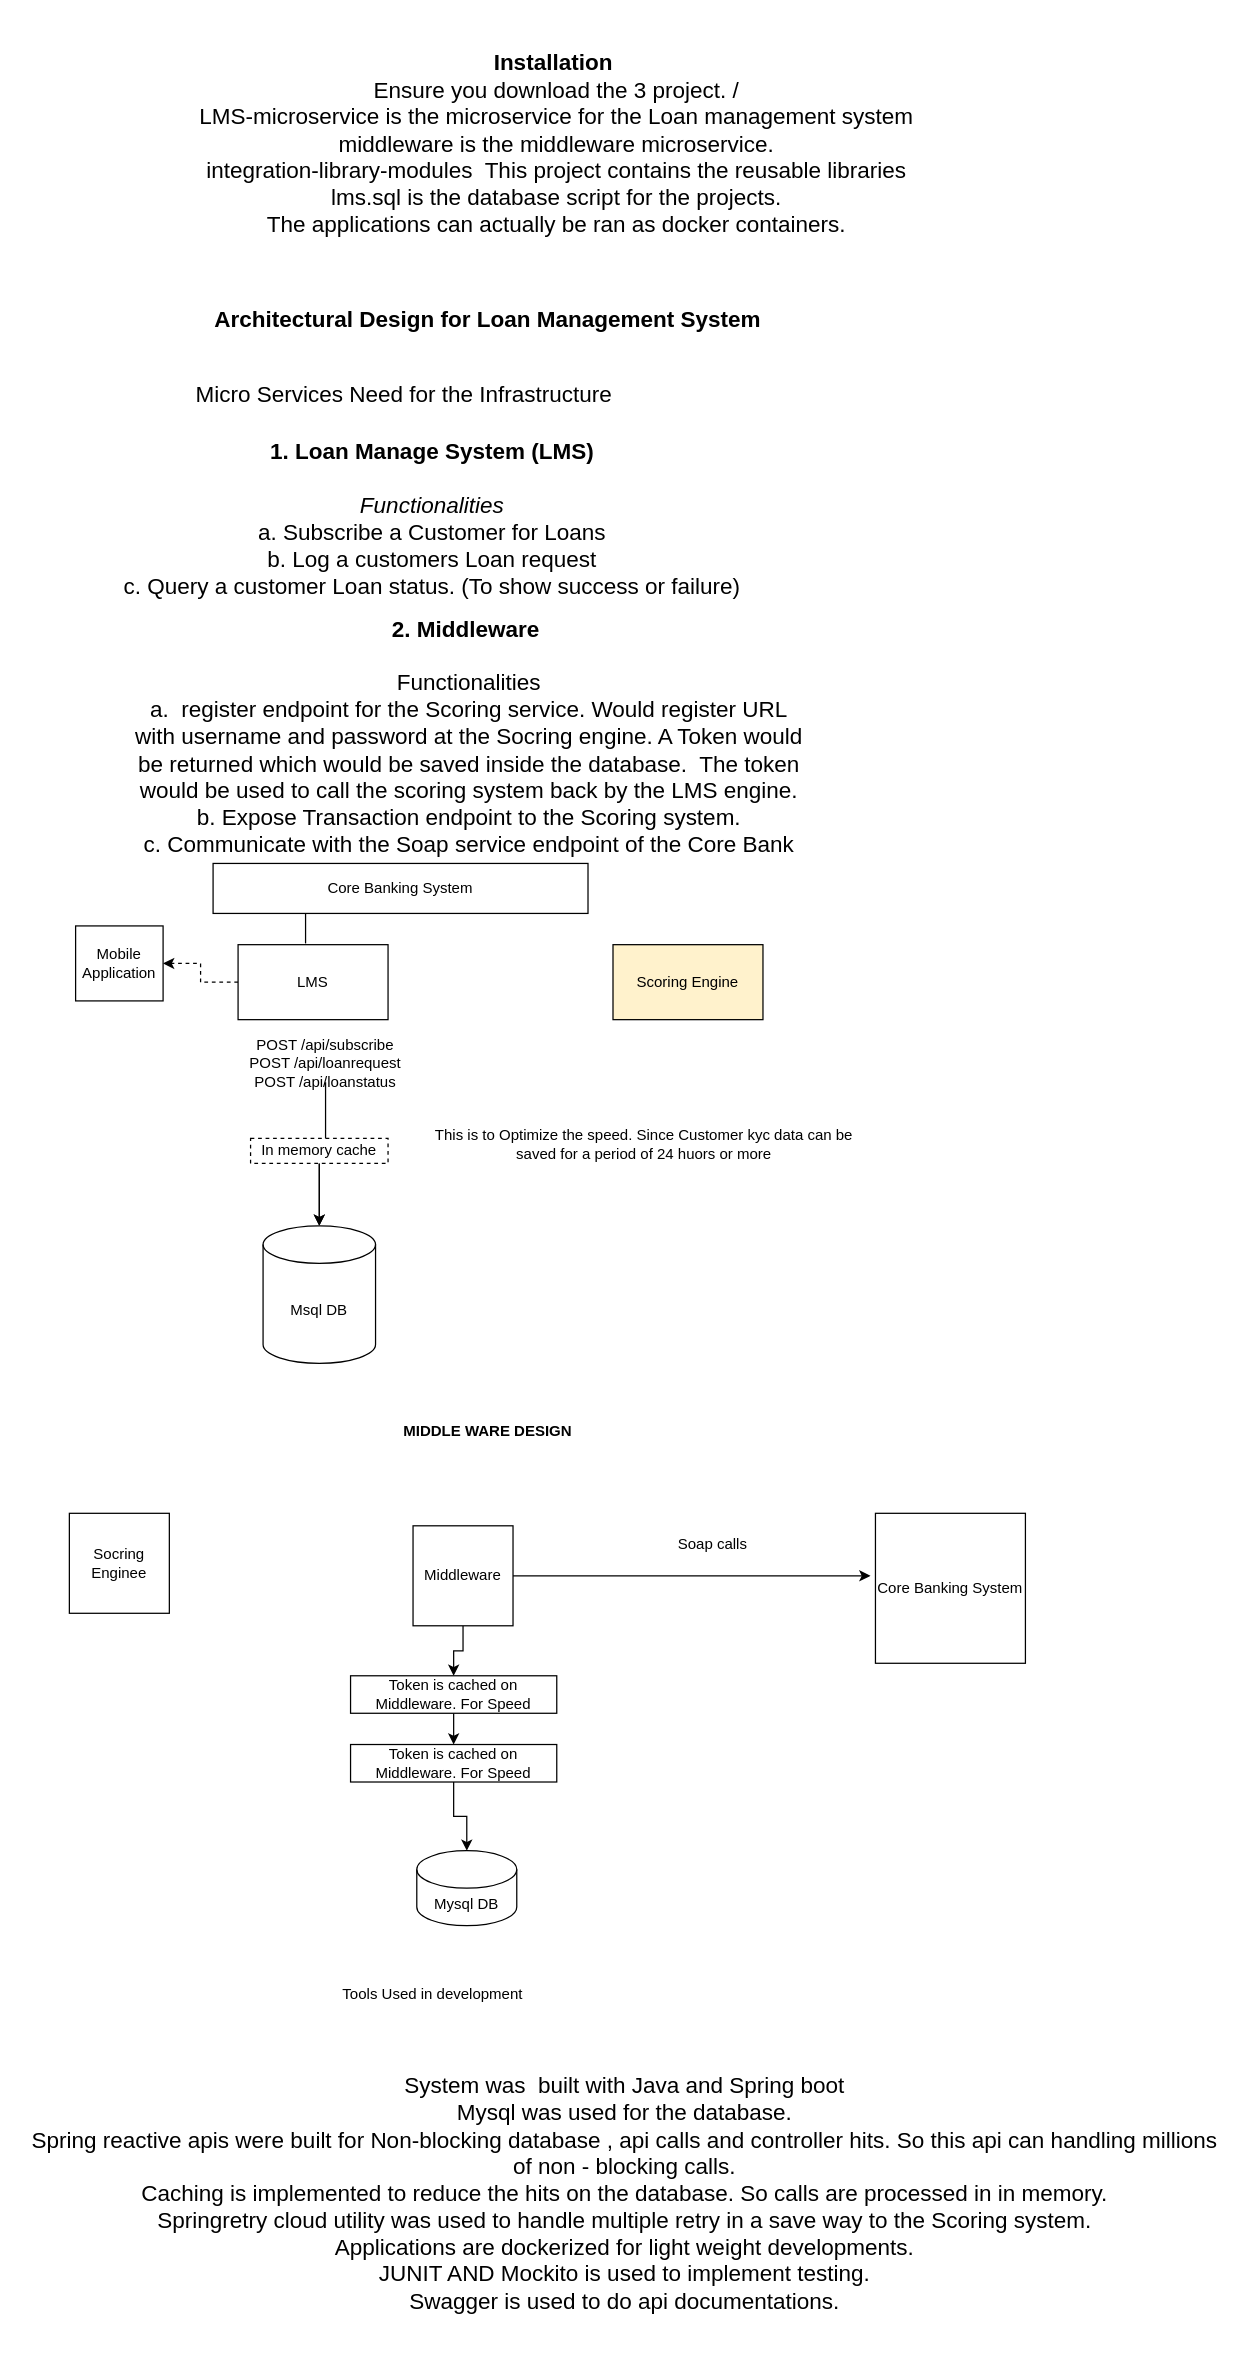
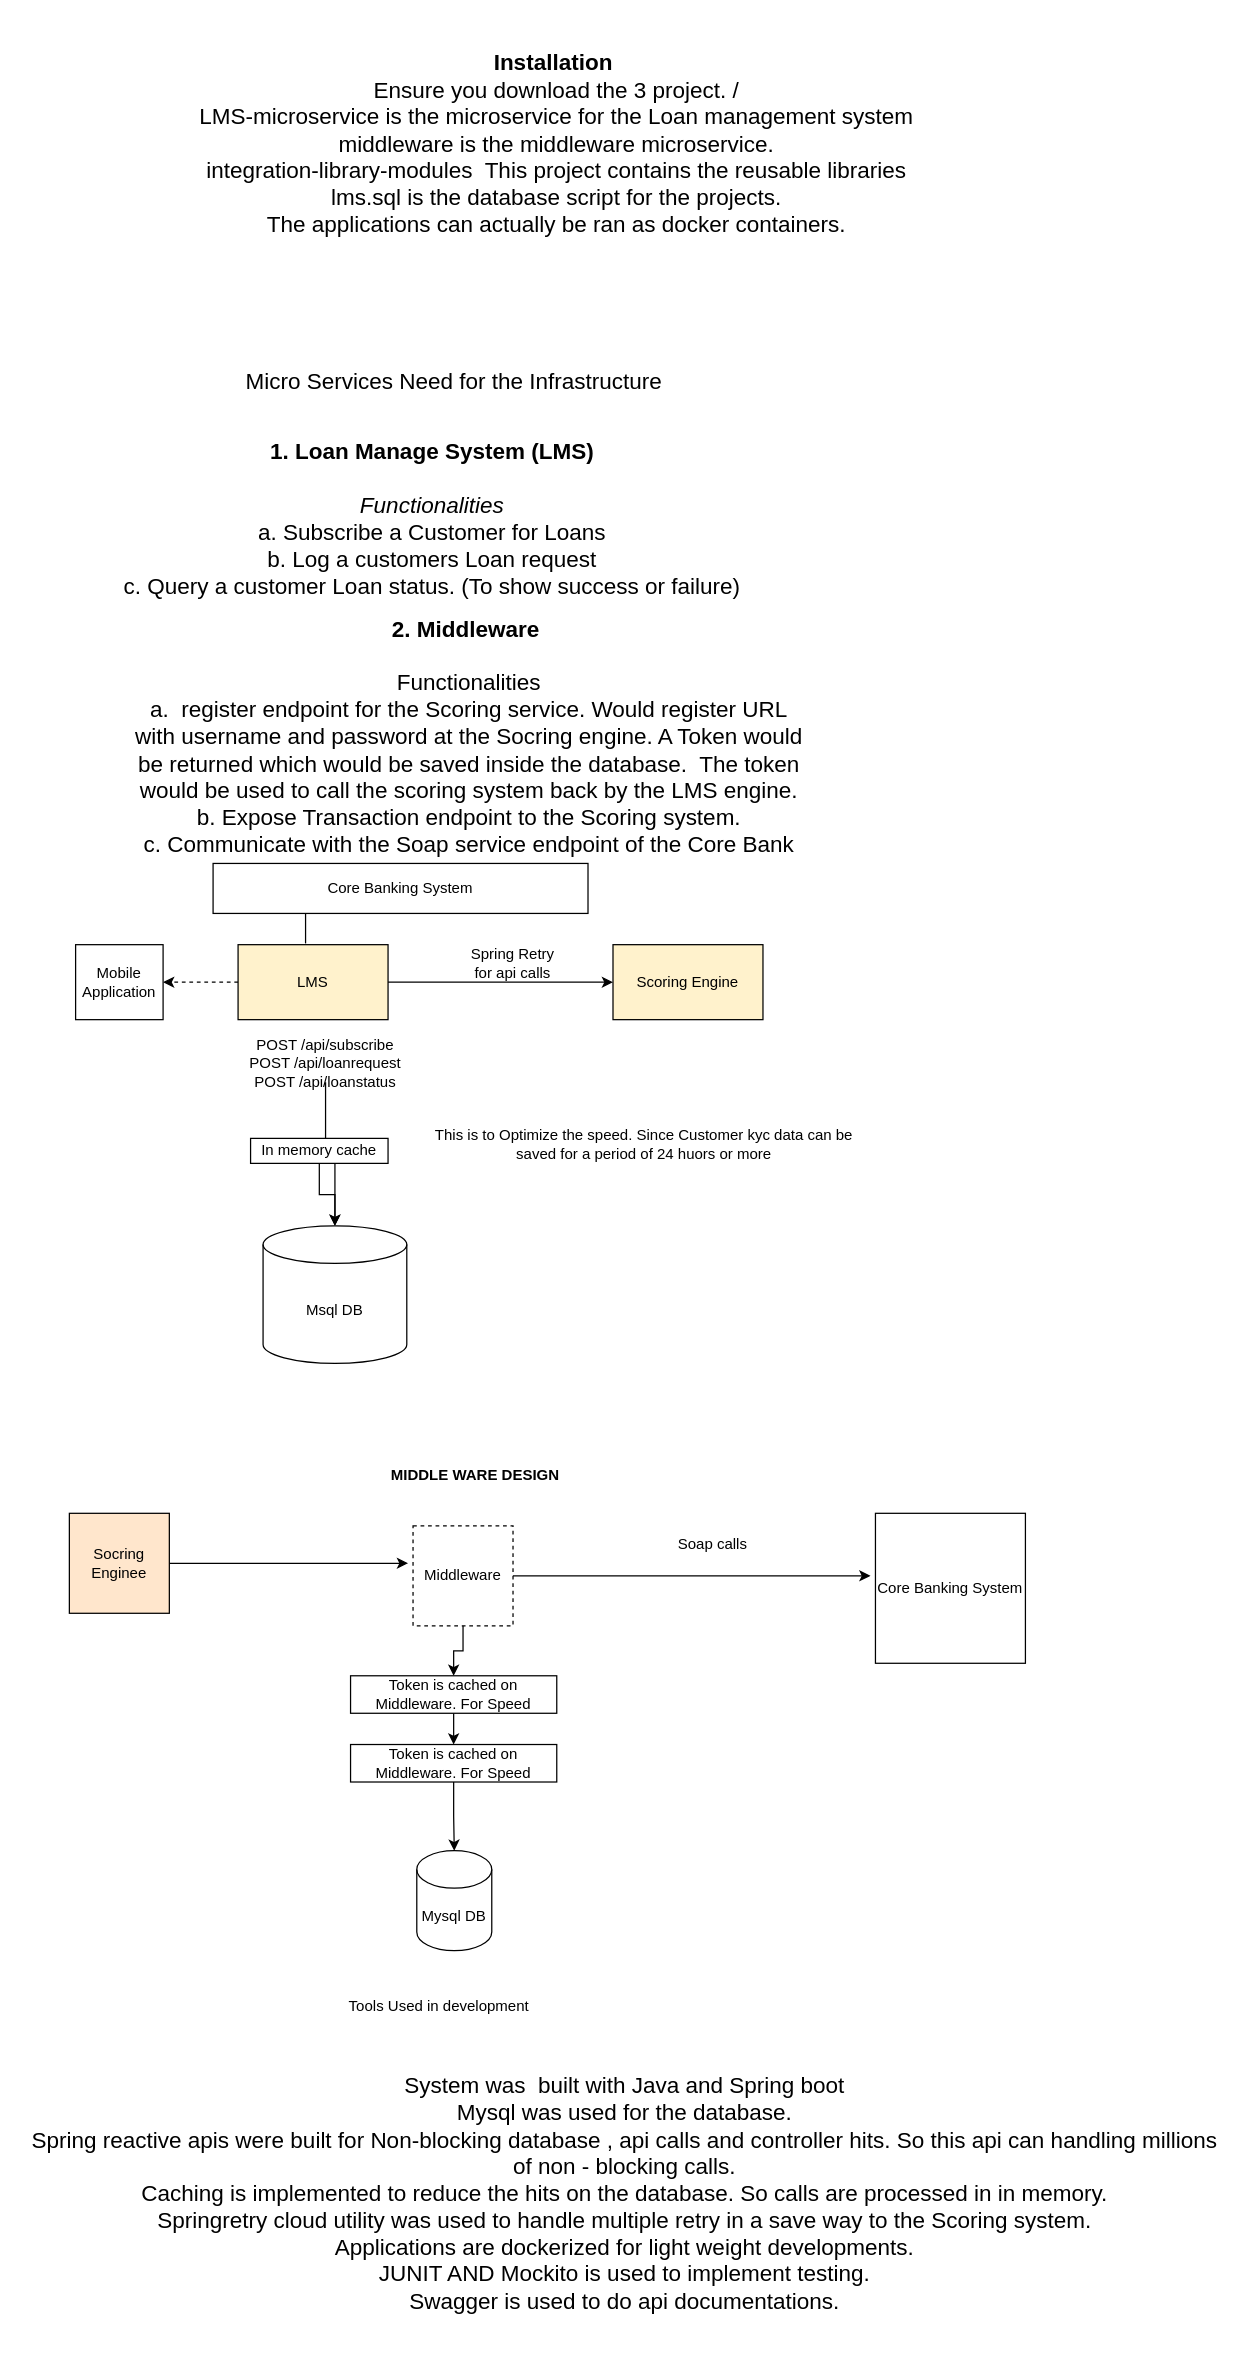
node "Architectural Design for Loan Management System": removed
node "Micro Services Need for the Infrastructure": moved (404, 394) -> (454, 382)
node "Mobile Application": moved (119, 963) -> (119, 982)
node "Spring Retry for api calls": added
node "LMS": fillcolor #ffffff -> #fff2cc
edge "LMS" -> "Scoring Engine": added
node "In memory cache": style dashed -> solid
node "Msql DB": size 113x138 -> 144x138
node "MIDDLE WARE DESIGN": moved (488, 1432) -> (476, 1476)
node "Socring Enginee": fillcolor #ffffff -> #ffe6cc
edge "Socring Enginee" -> "Middleware": added
node "Middleware": style solid -> dashed
node "Mysql DB": size 100x75 -> 75x100
node "Tools Used in development": moved (433, 1994) -> (439, 2007)
